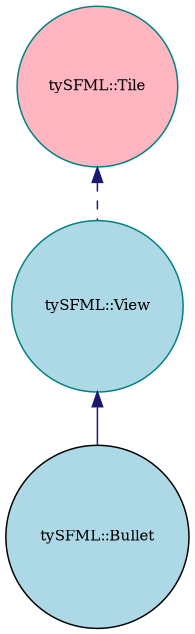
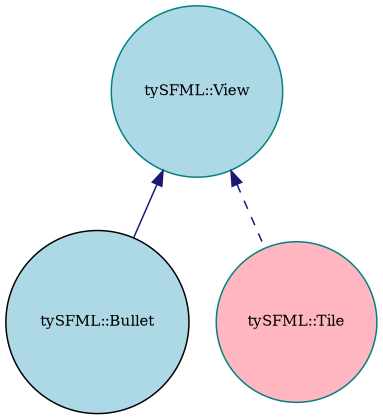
edge "tySFML::View" -> "tySFML::Tile": reversed
